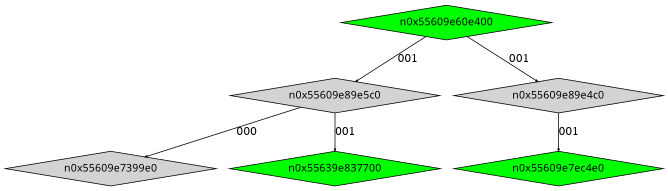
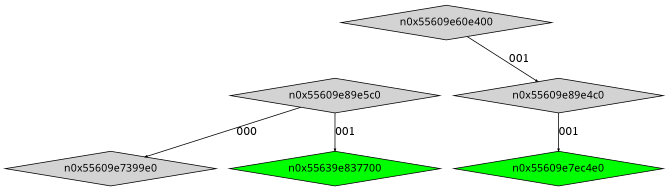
node "n0x55609e60e400": fillcolor green -> lightgrey
edge "n0x55609e60e400" -> "n0x55609e89e5c0": removed, label "001"
